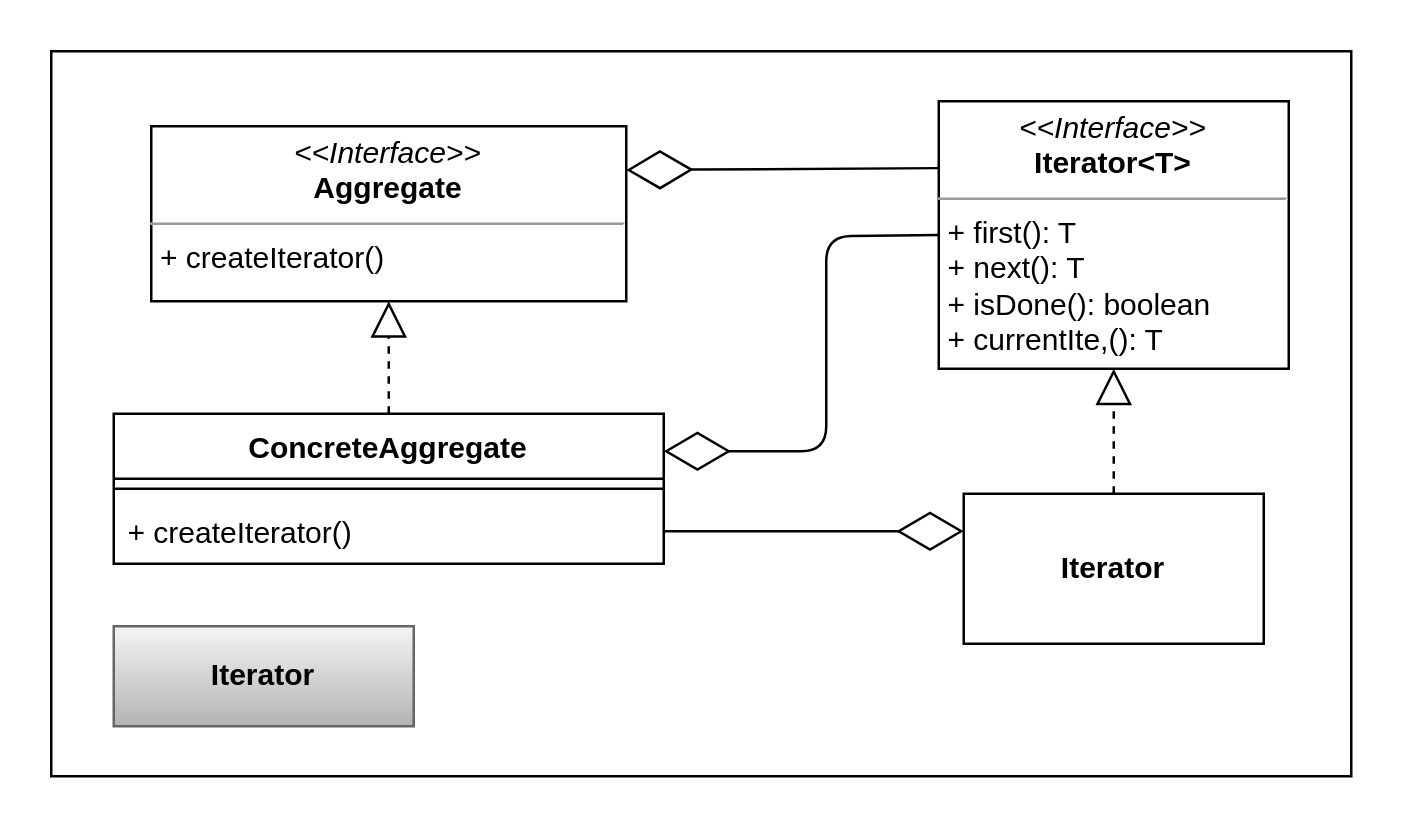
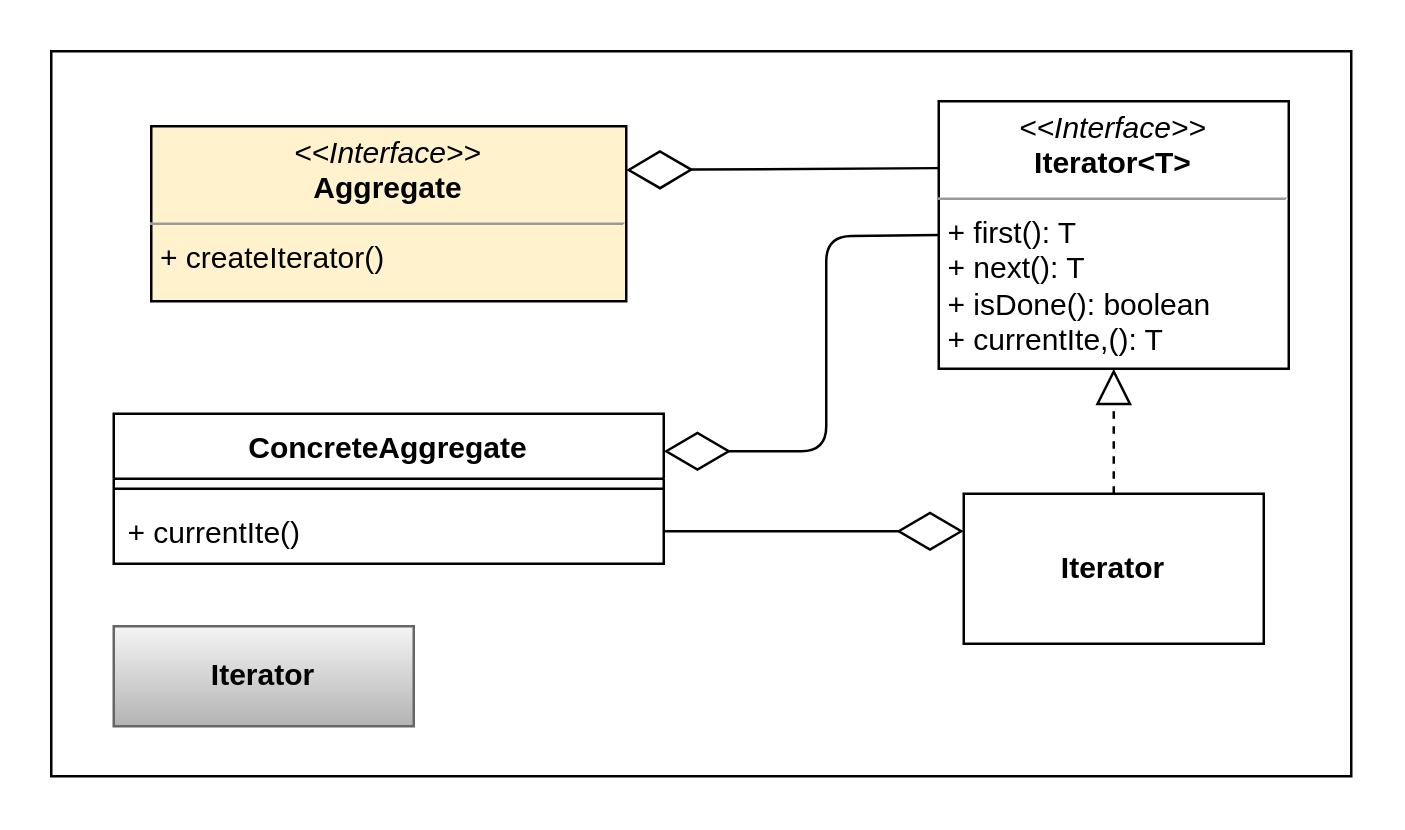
node "<<Interface>> Aggregate + createIterator()": fillcolor #ffffff -> #fff2cc
edge "ConcreteAggregate" -> "<<Interface>> Aggregate + createIterator()": removed
node "+ createIterator()": label "+ createIterator()" -> "+ currentIte()"
